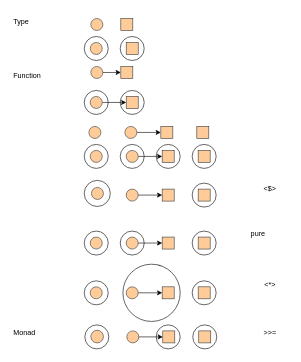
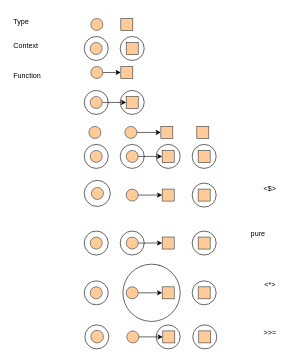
node "Context": added
node "Monad": removed
